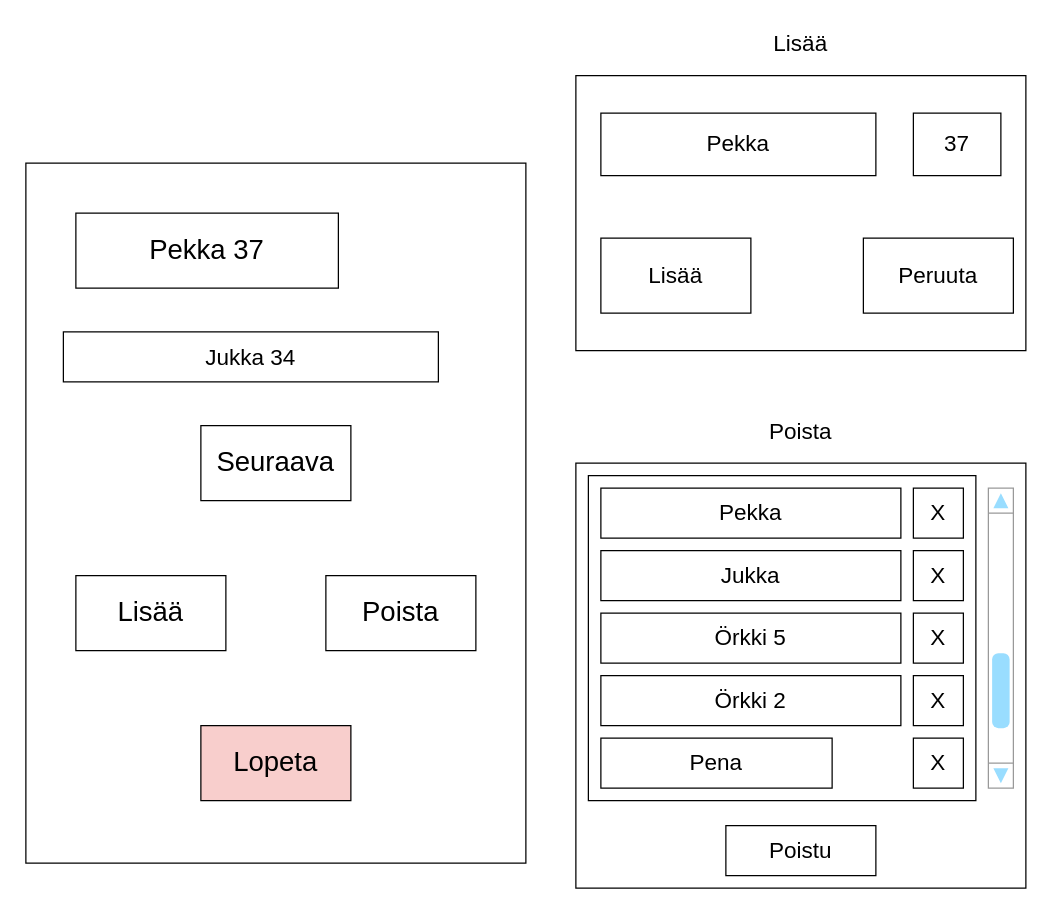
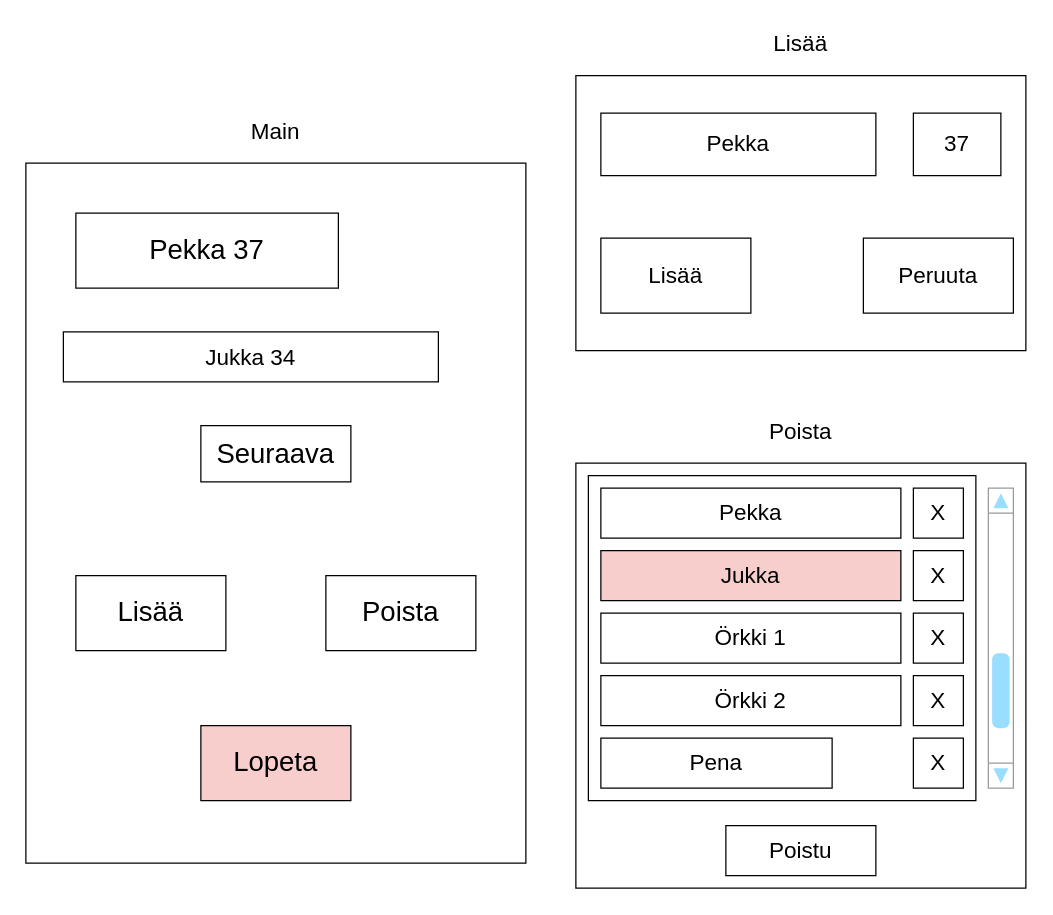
node "Main": added
node "Seuraava": size 150x75 -> 150x56
node "Jukka": fillcolor #ffffff -> #f8cecc
node "Örkki 5": label "Örkki 5" -> "Örkki 1"
